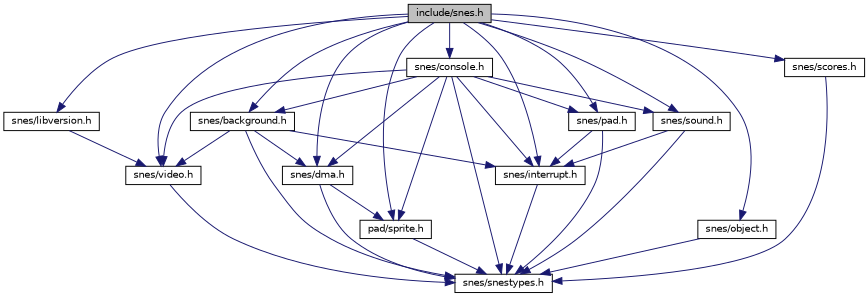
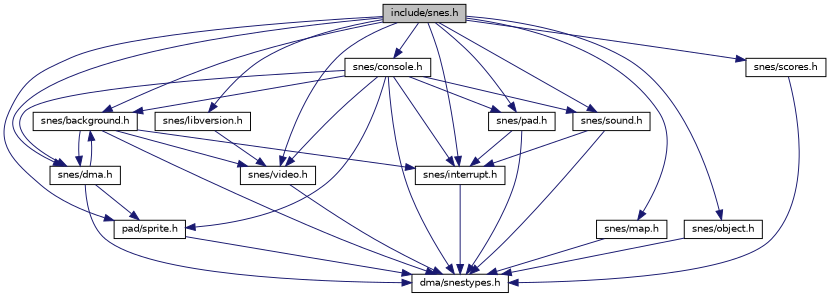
edge "snes/dma.h" -> "snes/background.h": added
node "snes/map.h": added
node "snes/snestypes.h": label "snes/snestypes.h" -> "dma/snestypes.h"
